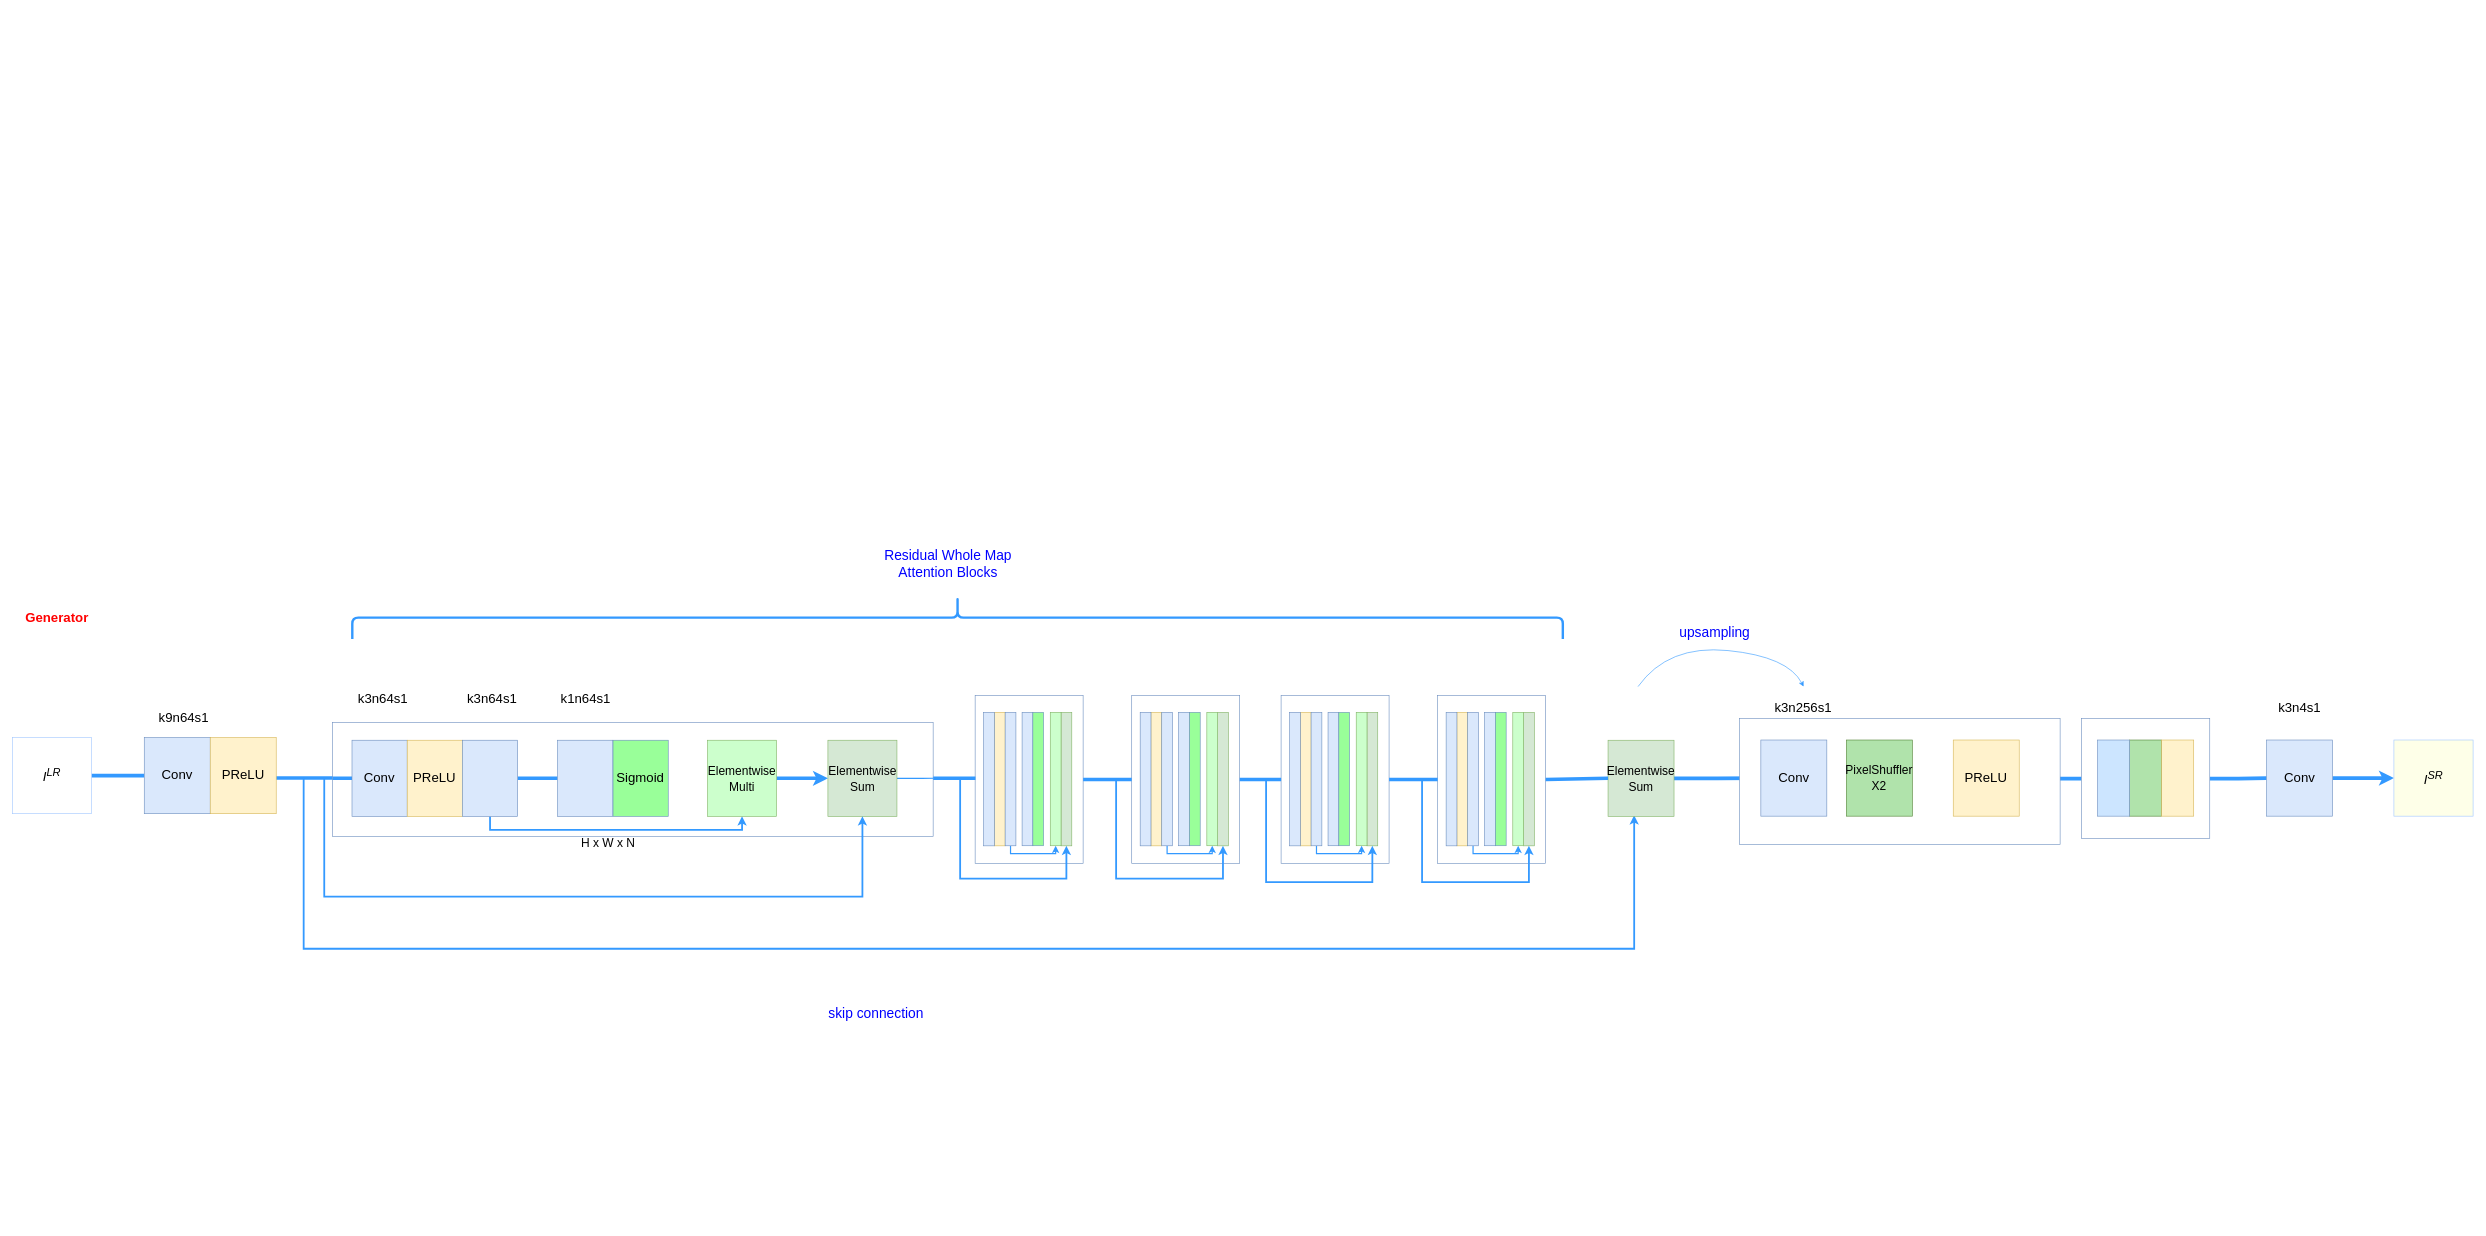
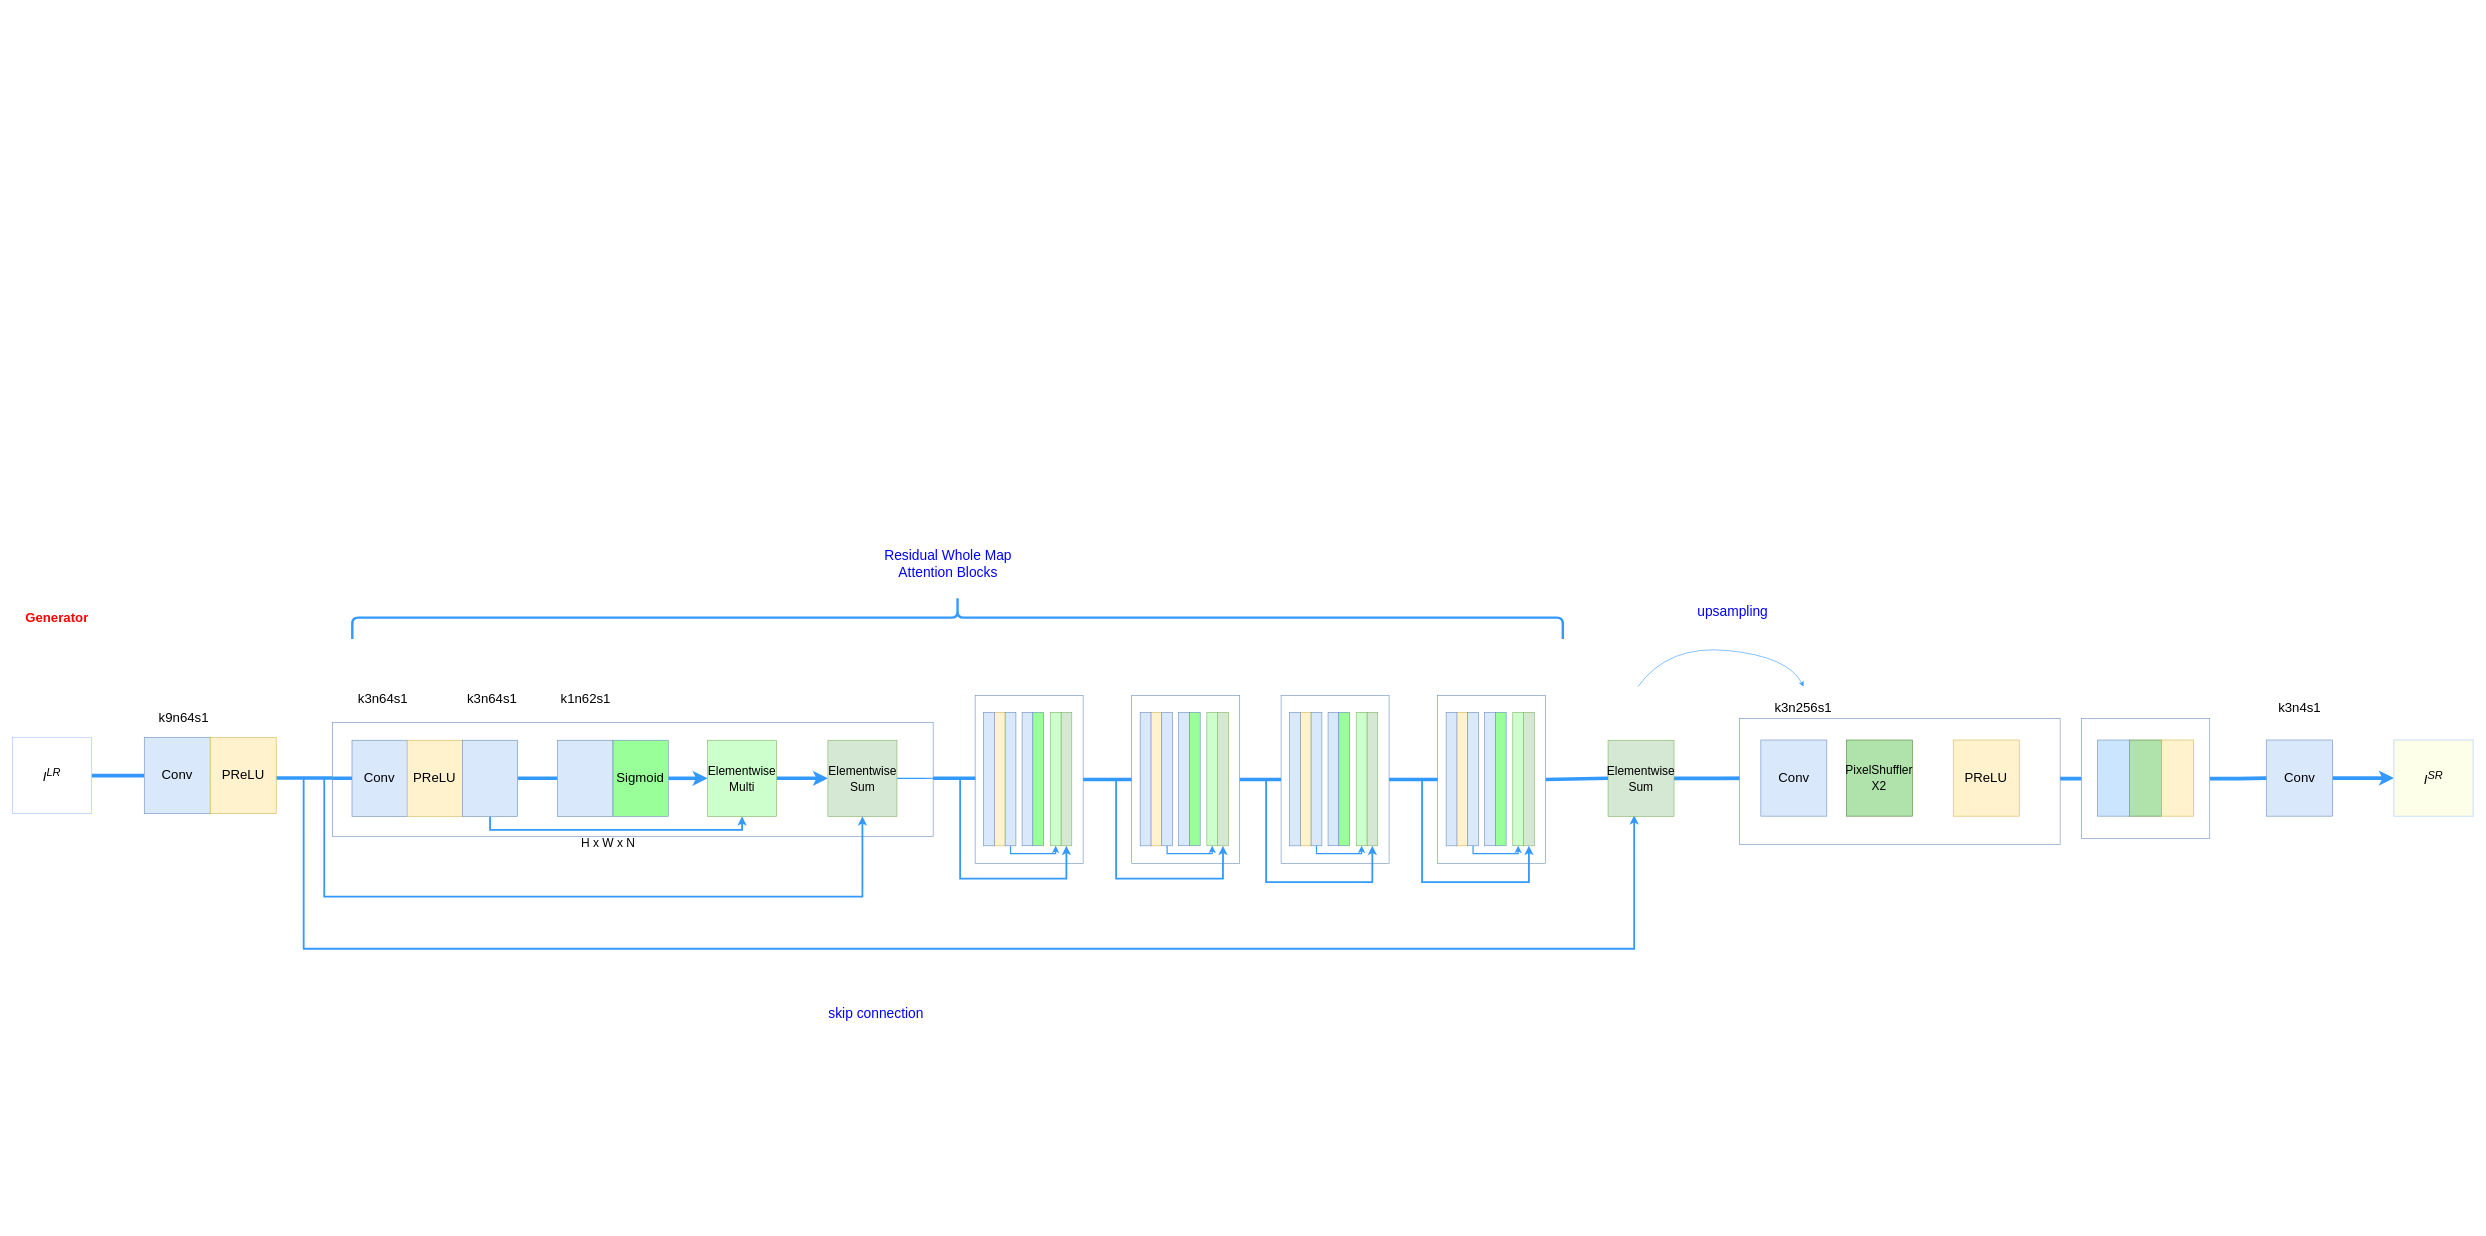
node "upsampling": moved (1715, 633) -> (1733, 612)
node "k1n64s1": label "k1n64s1" -> "k1n62s1"
edge "Sigmoid" -> "Elementwise Multi": added
